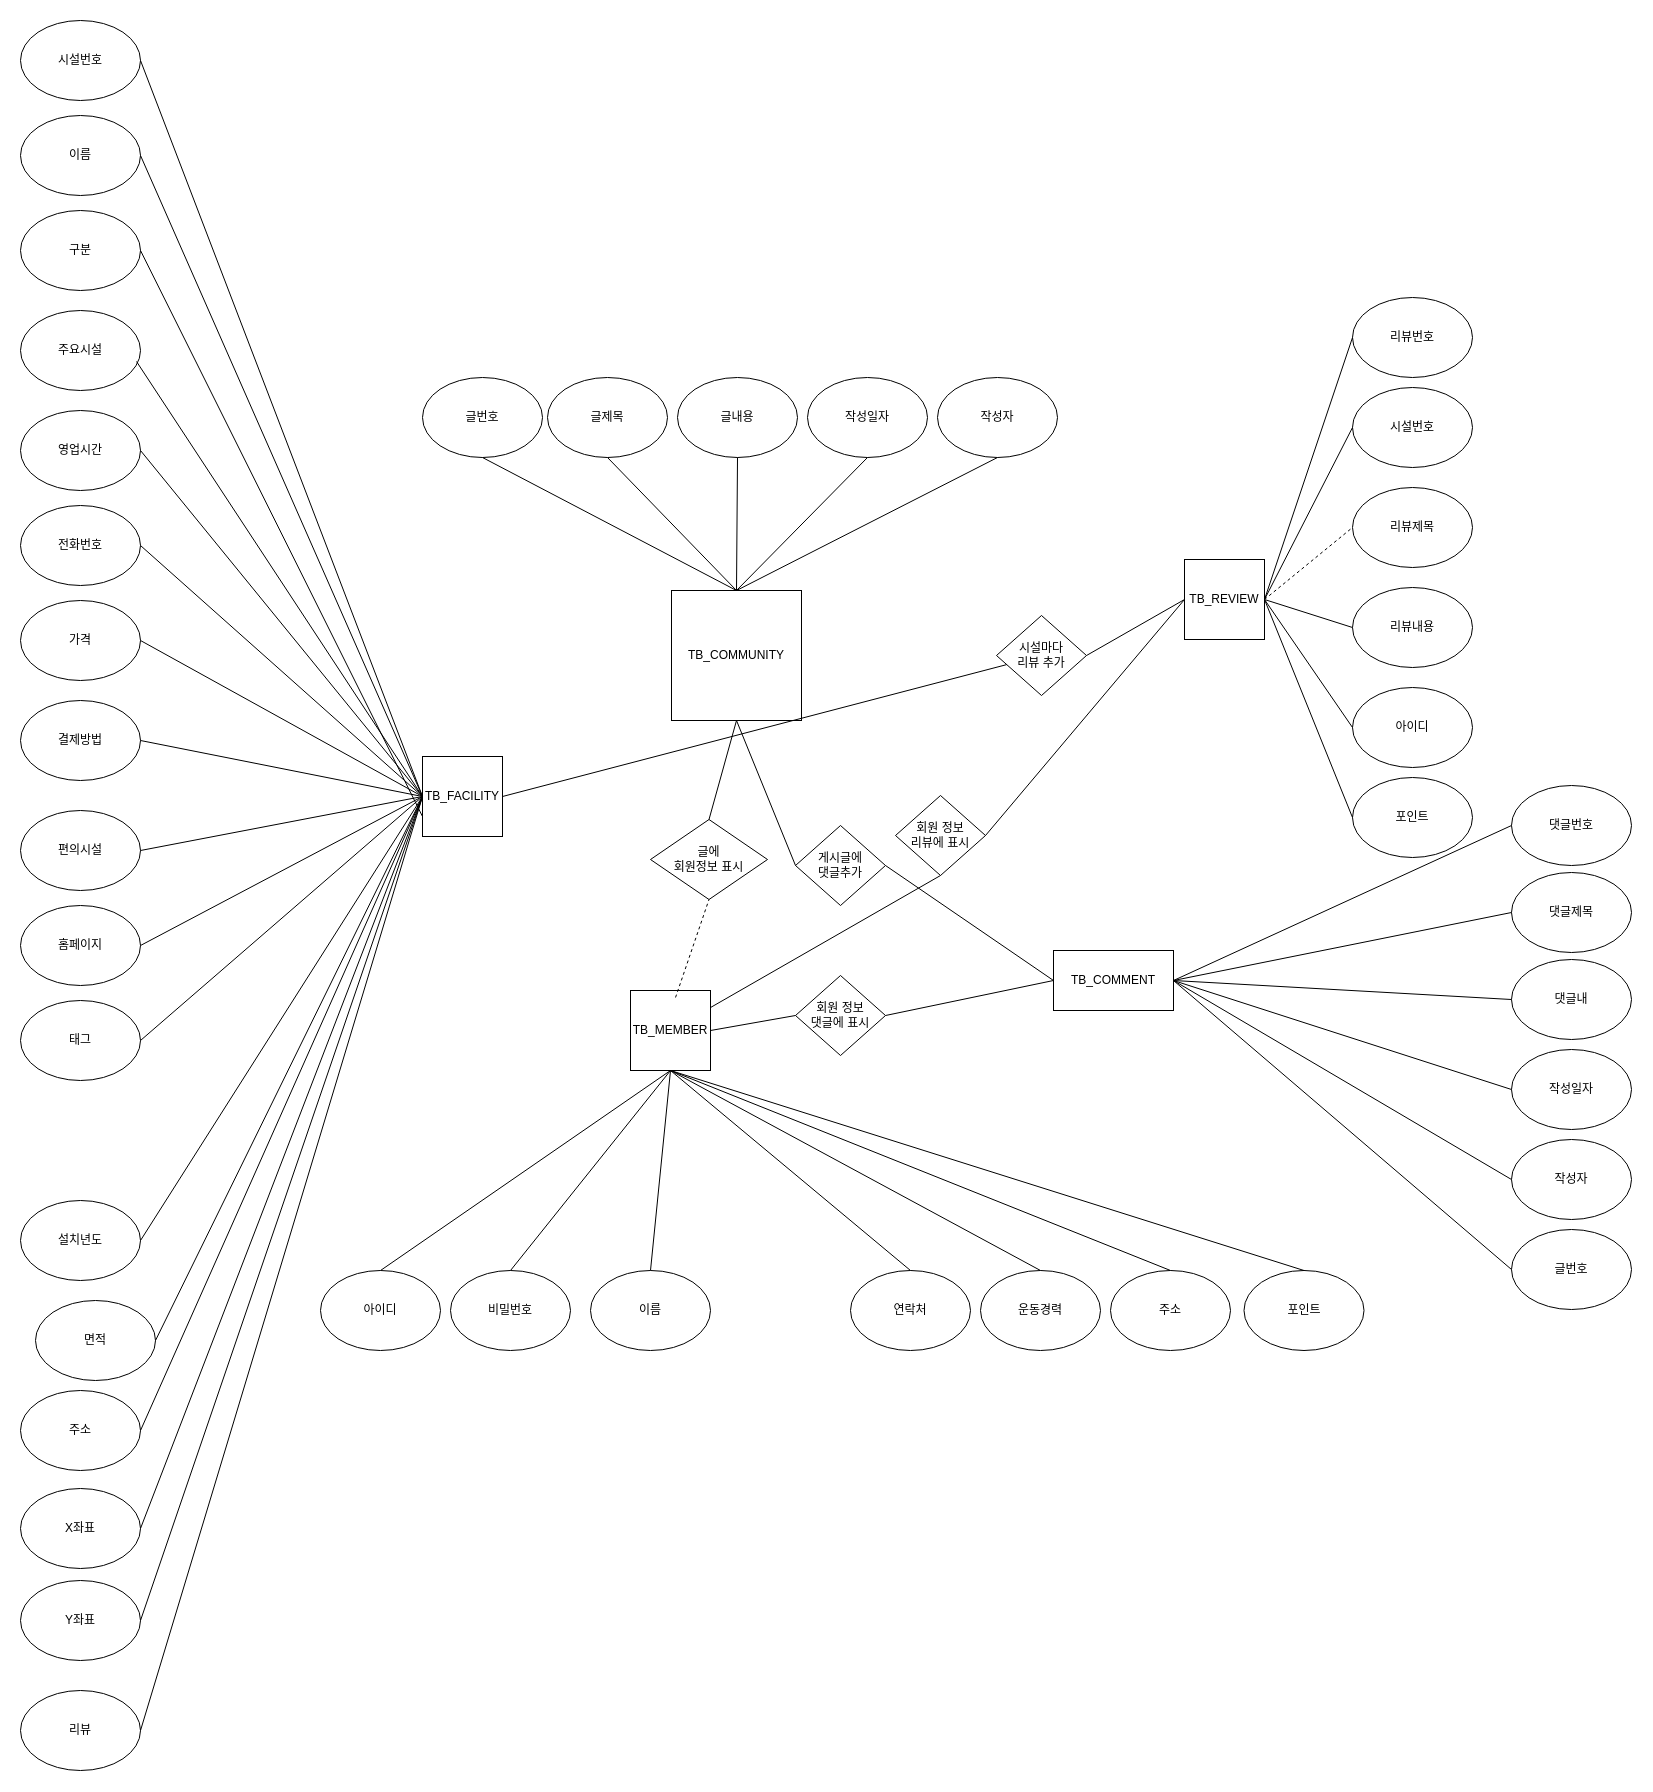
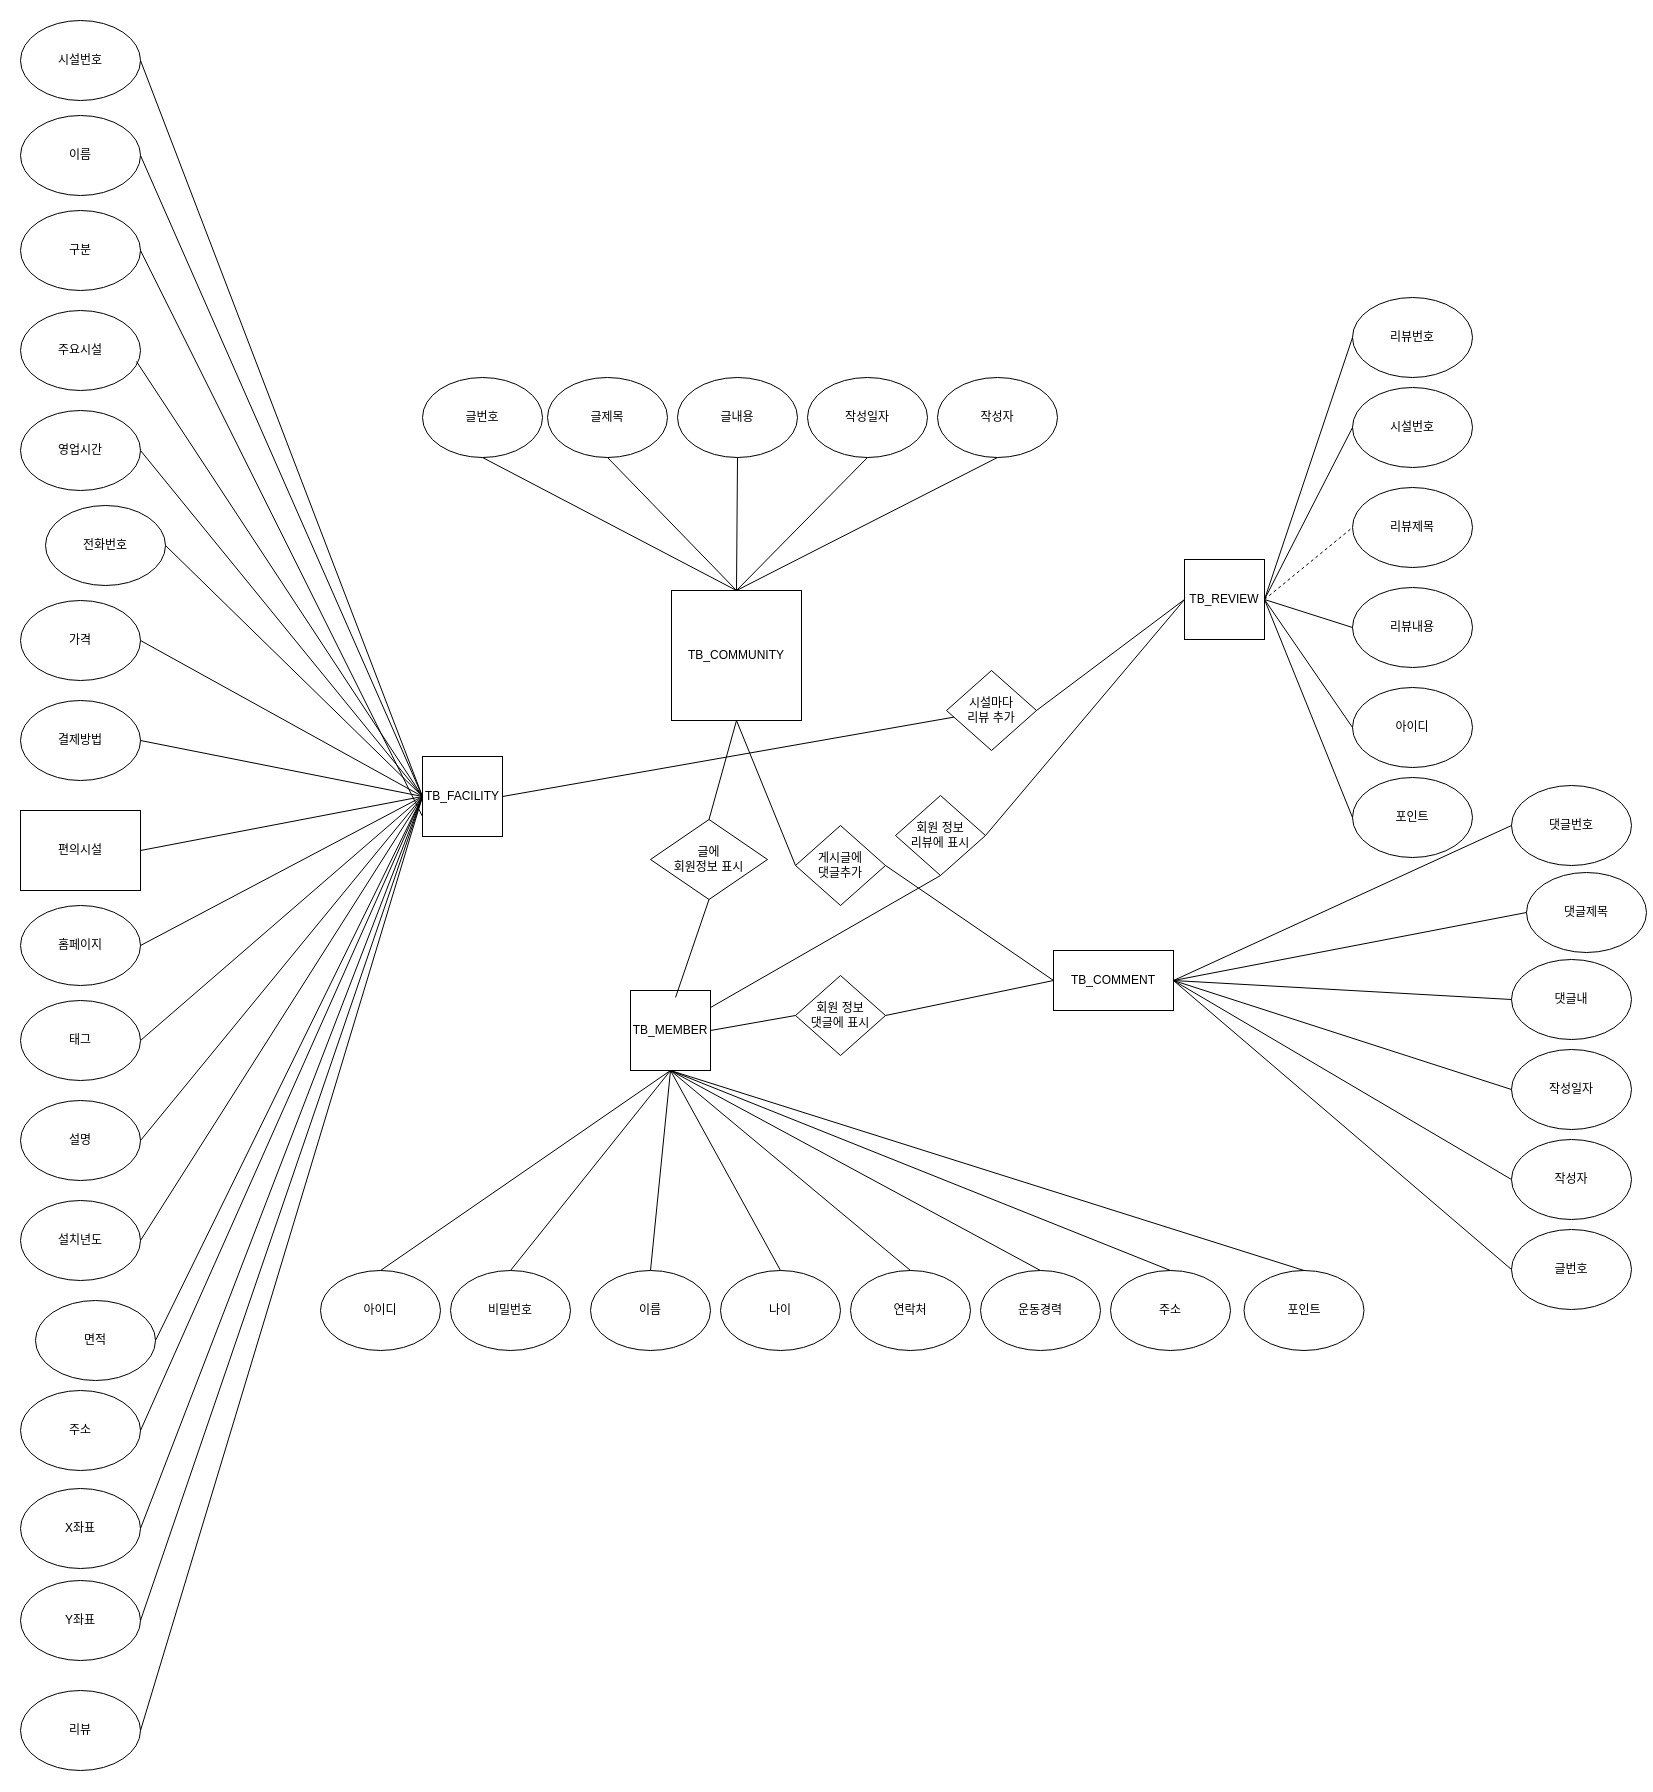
node "전화번호": moved (81, 546) -> (106, 546)
node "시설마다 리뷰 추가": moved (1042, 656) -> (992, 711)
node "편의시설": shape ellipse -> rectangle
node "댓글제목": moved (1572, 913) -> (1587, 913)
edge "글에 회원정보 표시" -- "TB_MEMBER": style dashed -> solid
edge "TB_FACILITY" -- "설명": added
node "설명": added
edge "TB_MEMBER" -- "나이": added
node "나이": added
